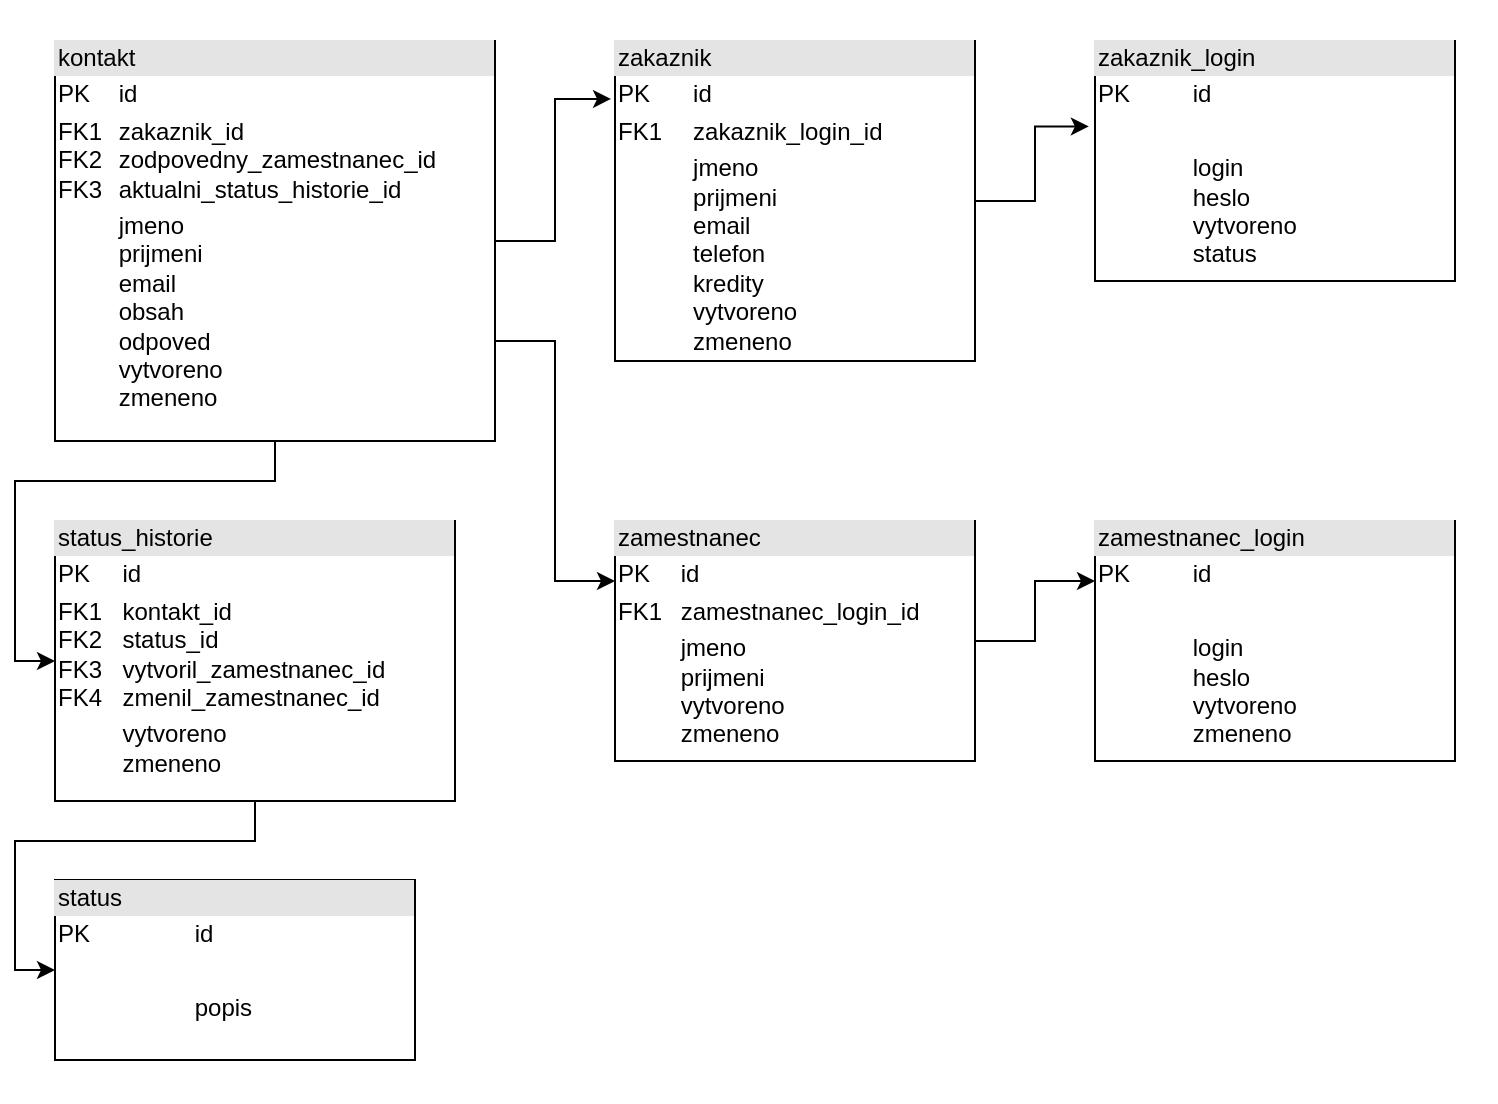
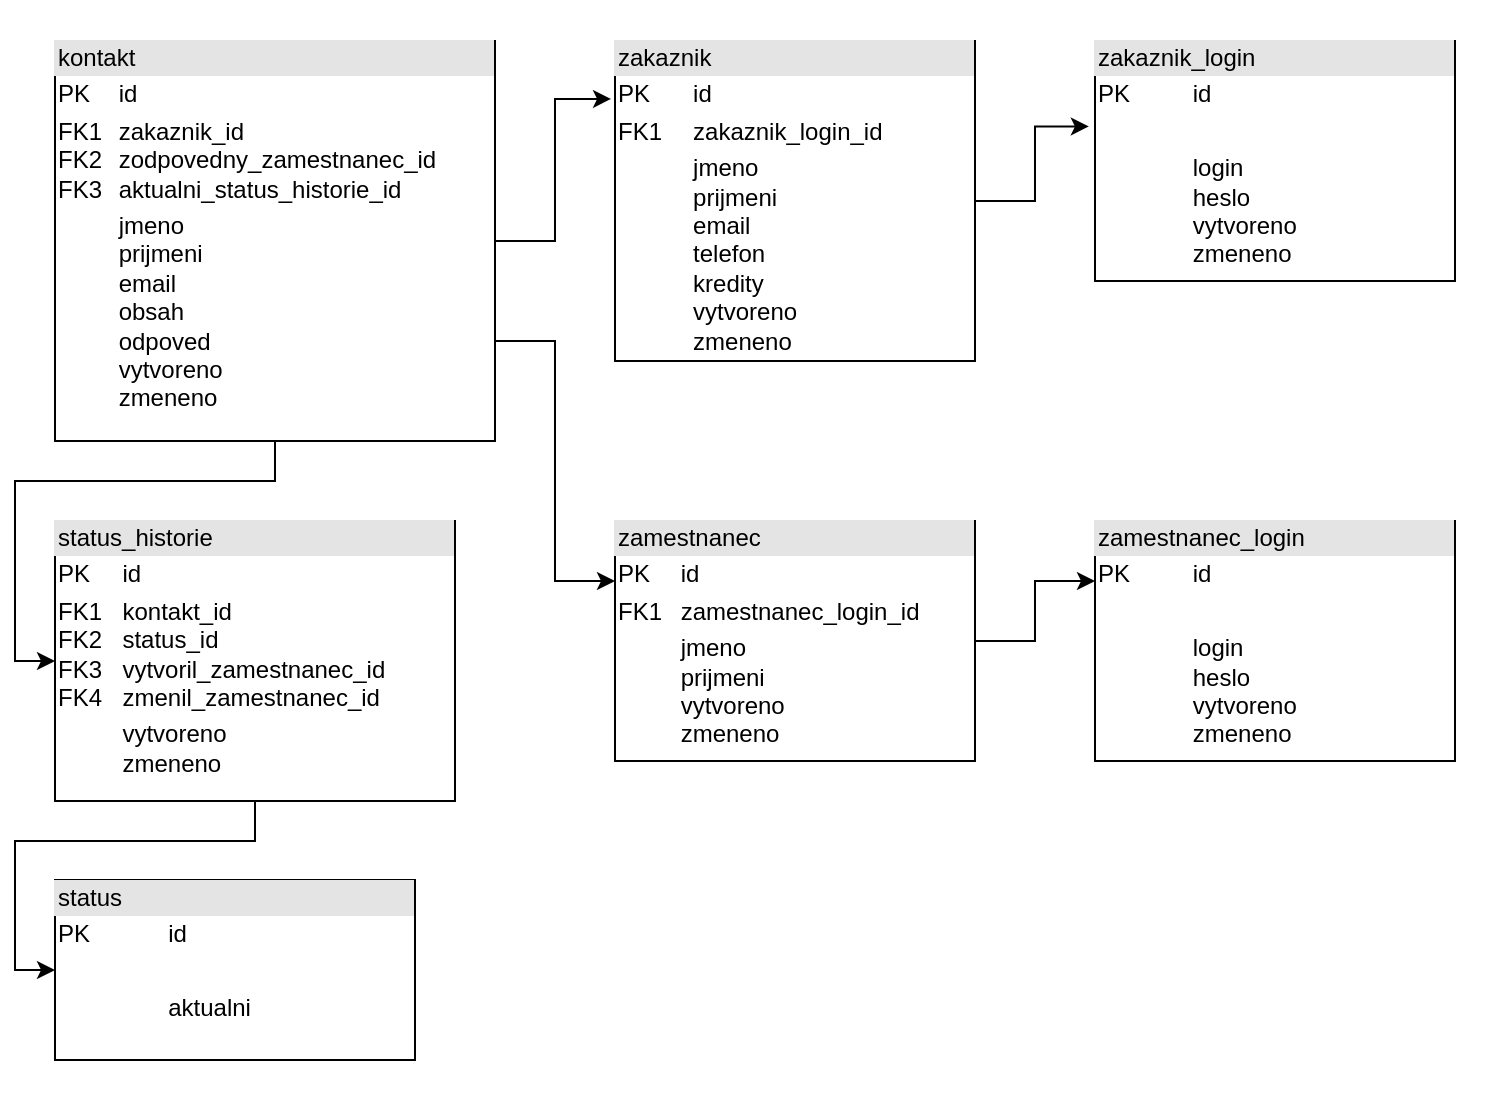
node "zakaznik_login PK id login heslo vytvoreno status": label "zakaznik_login PK id login heslo vytvoreno status" -> "zakaznik_login PK id login heslo vytvoreno zmeneno"
node "status PK id popis": label "status PK id popis" -> "status PK id aktualni"
